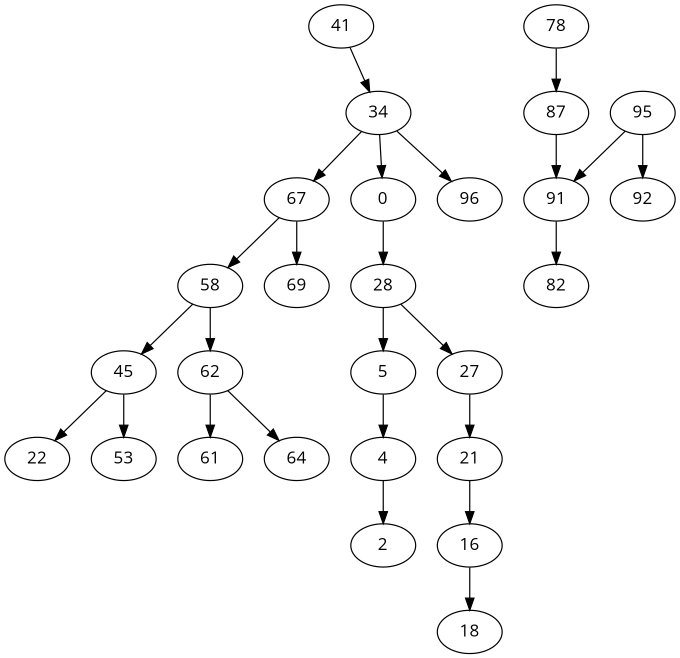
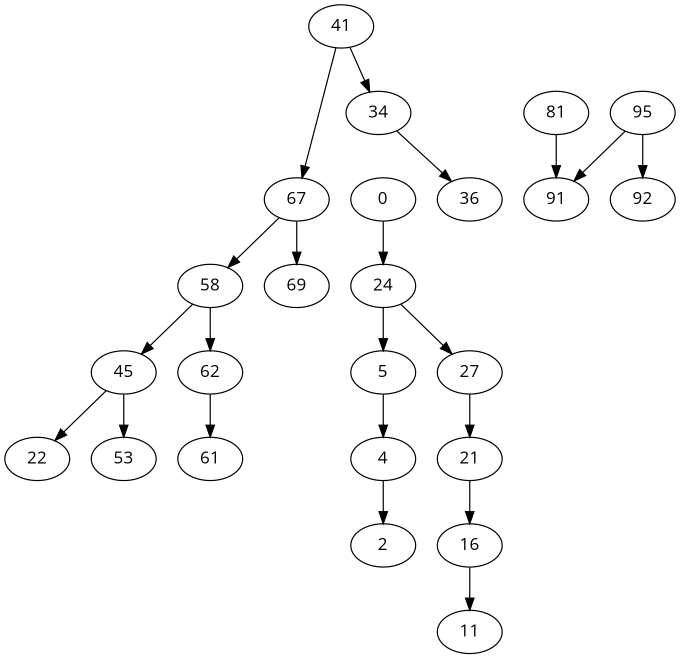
node "78": removed
node "87": label "87" -> "81"
edge "34" -> "0": removed
edge "34" -> "67": now "41" -> "67"
node "96": label "96" -> "36"
node "28": label "28" -> "24"
node "82": removed
node "64": removed
node "18": label "18" -> "11"
